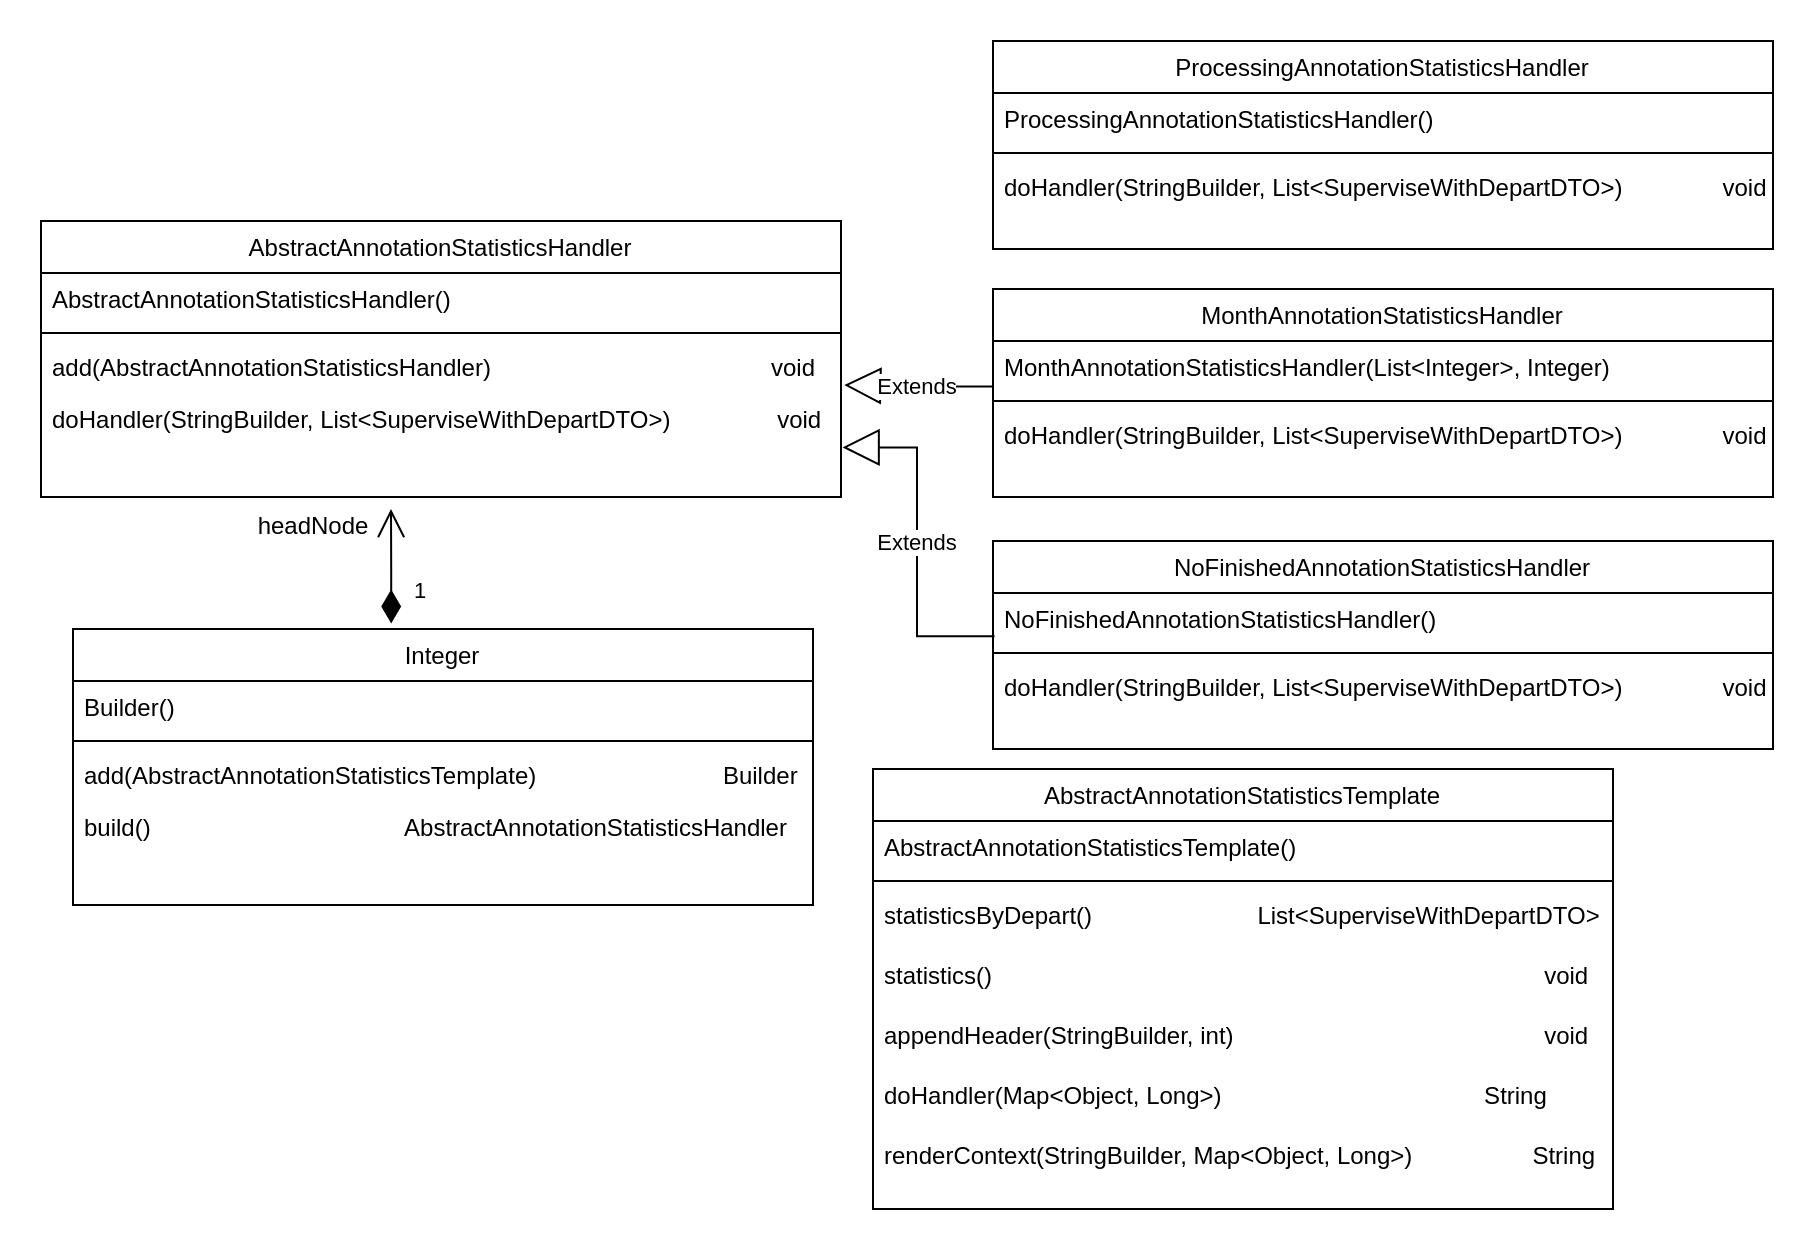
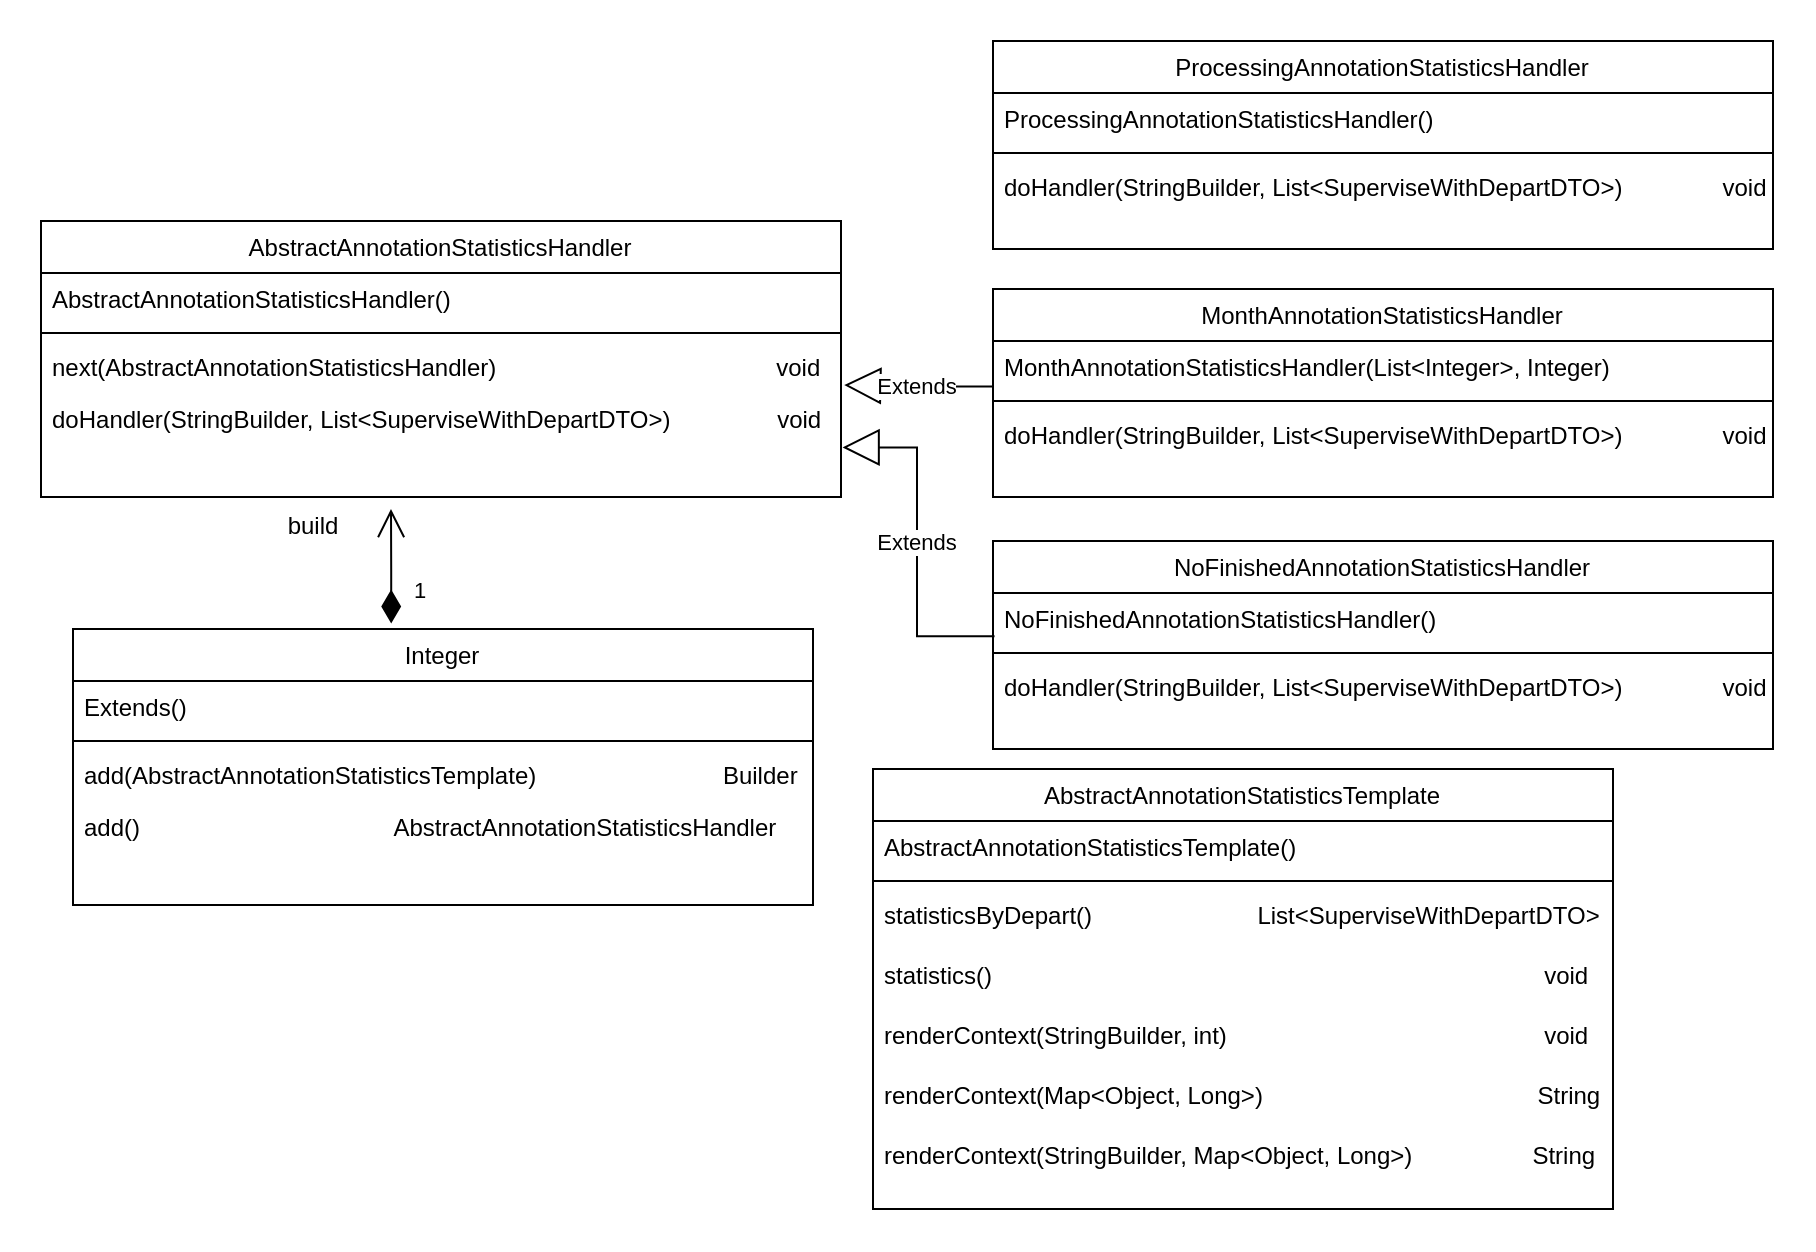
node "add(AbstractAnnotationStatisticsHandler) void": label "add(AbstractAnnotationStatisticsHandler) void" -> "next(AbstractAnnotationStatisticsHandler) void"
node "headNode": label "headNode" -> "build"
node "Builder()": label "Builder()" -> "Extends()"
node "build() AbstractAnnotationStatisticsHandler": label "build() AbstractAnnotationStatisticsHandler" -> "add() AbstractAnnotationStatisticsHandler"
node "appendHeader(StringBuilder, int) void": label "appendHeader(StringBuilder, int) void" -> "renderContext(StringBuilder, int) void"
node "doHandler(Map<Object, Long>) String": label "doHandler(Map<Object, Long>) String" -> "renderContext(Map<Object, Long>) String"
